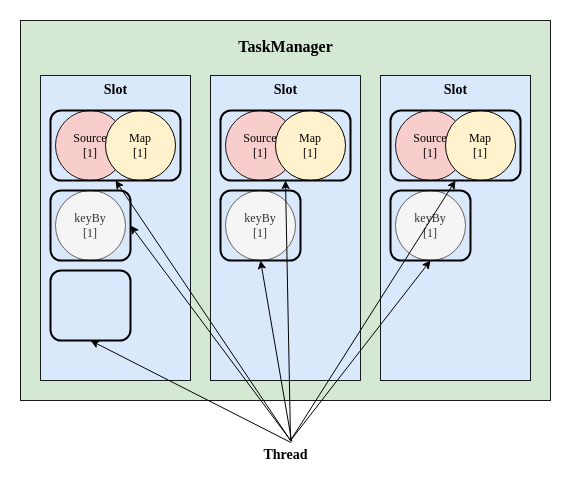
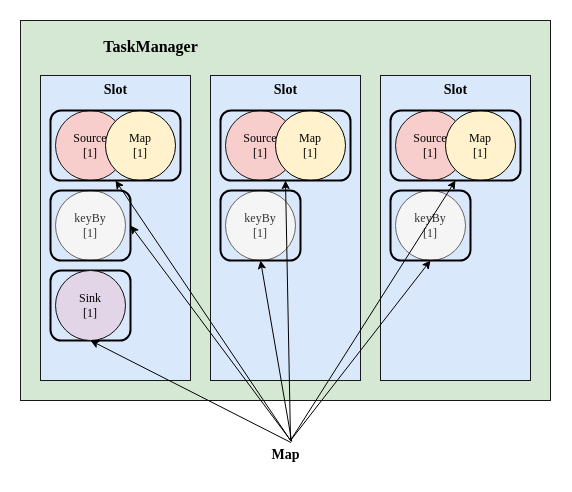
node "TaskManager": moved (286, 47) -> (151, 47)
node "Sink [1]": added
node "Thread": label "Thread" -> "Map"
